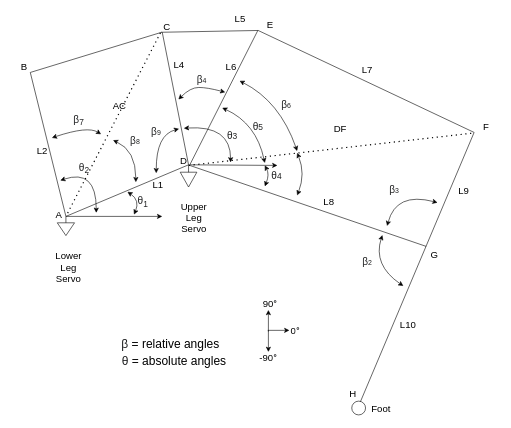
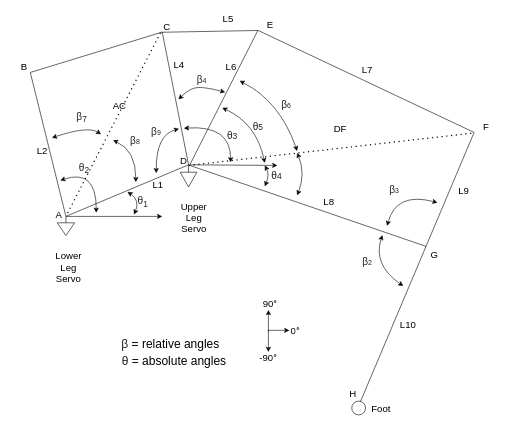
node "L5": moved (240, 18) -> (228, 18)
node "β7": moved (79, 120) -> (82, 117)
